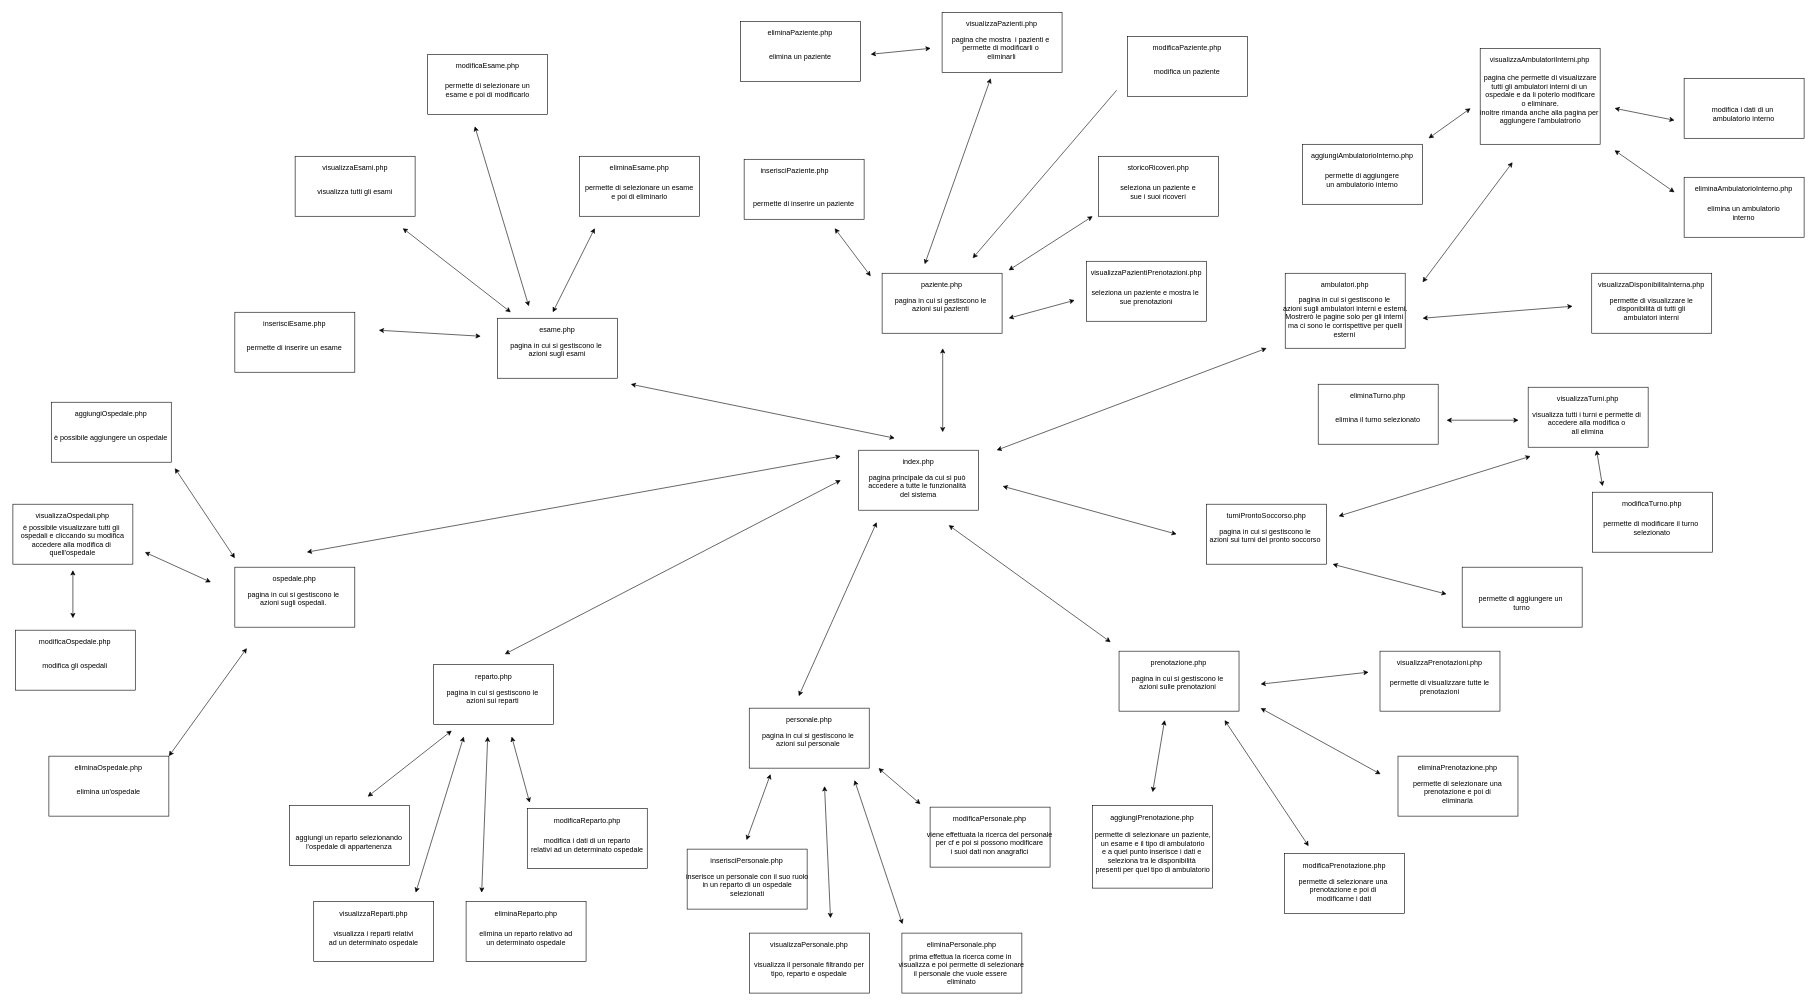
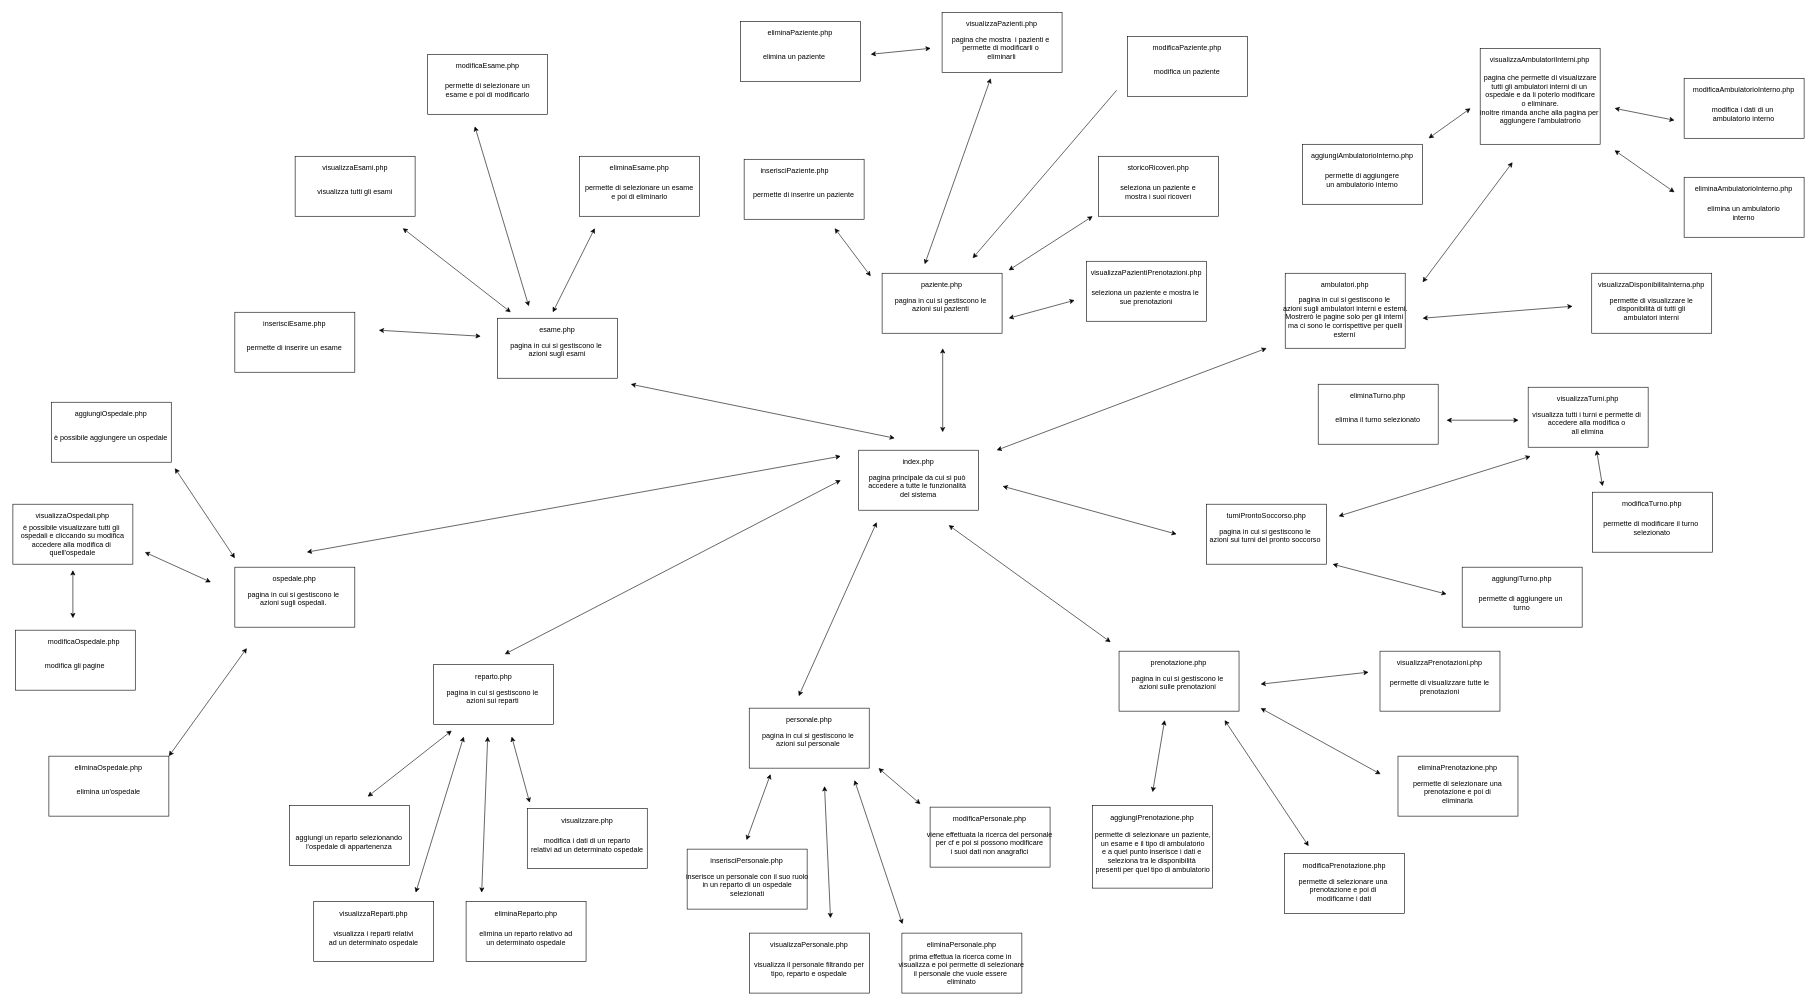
node "elimina un paziente": moved (800, 57) -> (794, 57)
node "modificaAmbulatorioInterno.php": added
node "seleziona un paziente e sue i suoi ricoveri": label "seleziona un paziente e sue i suoi ricoveri" -> "seleziona un paziente e mostra i suoi ricoveri"
node "permette di inserire un paziente": moved (804, 204) -> (804, 195)
node "aggiungiTurno.php": added
node "modificaOspedale.php": moved (75, 642) -> (84, 642)
node "modifica gli ospedali": label "modifica gli ospedali" -> "modifica gli pagine"
node "modificaReparto.php": label "modificaReparto.php" -> "visualizzare.php"
